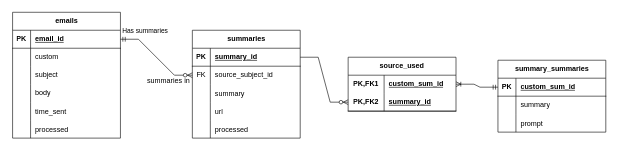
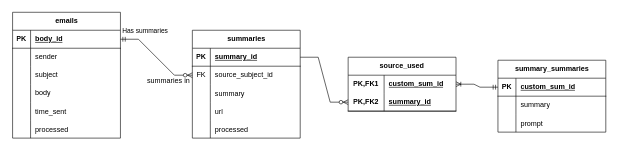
node "email_id": label "email_id" -> "body_id"
node "custom": label "custom" -> "sender"
